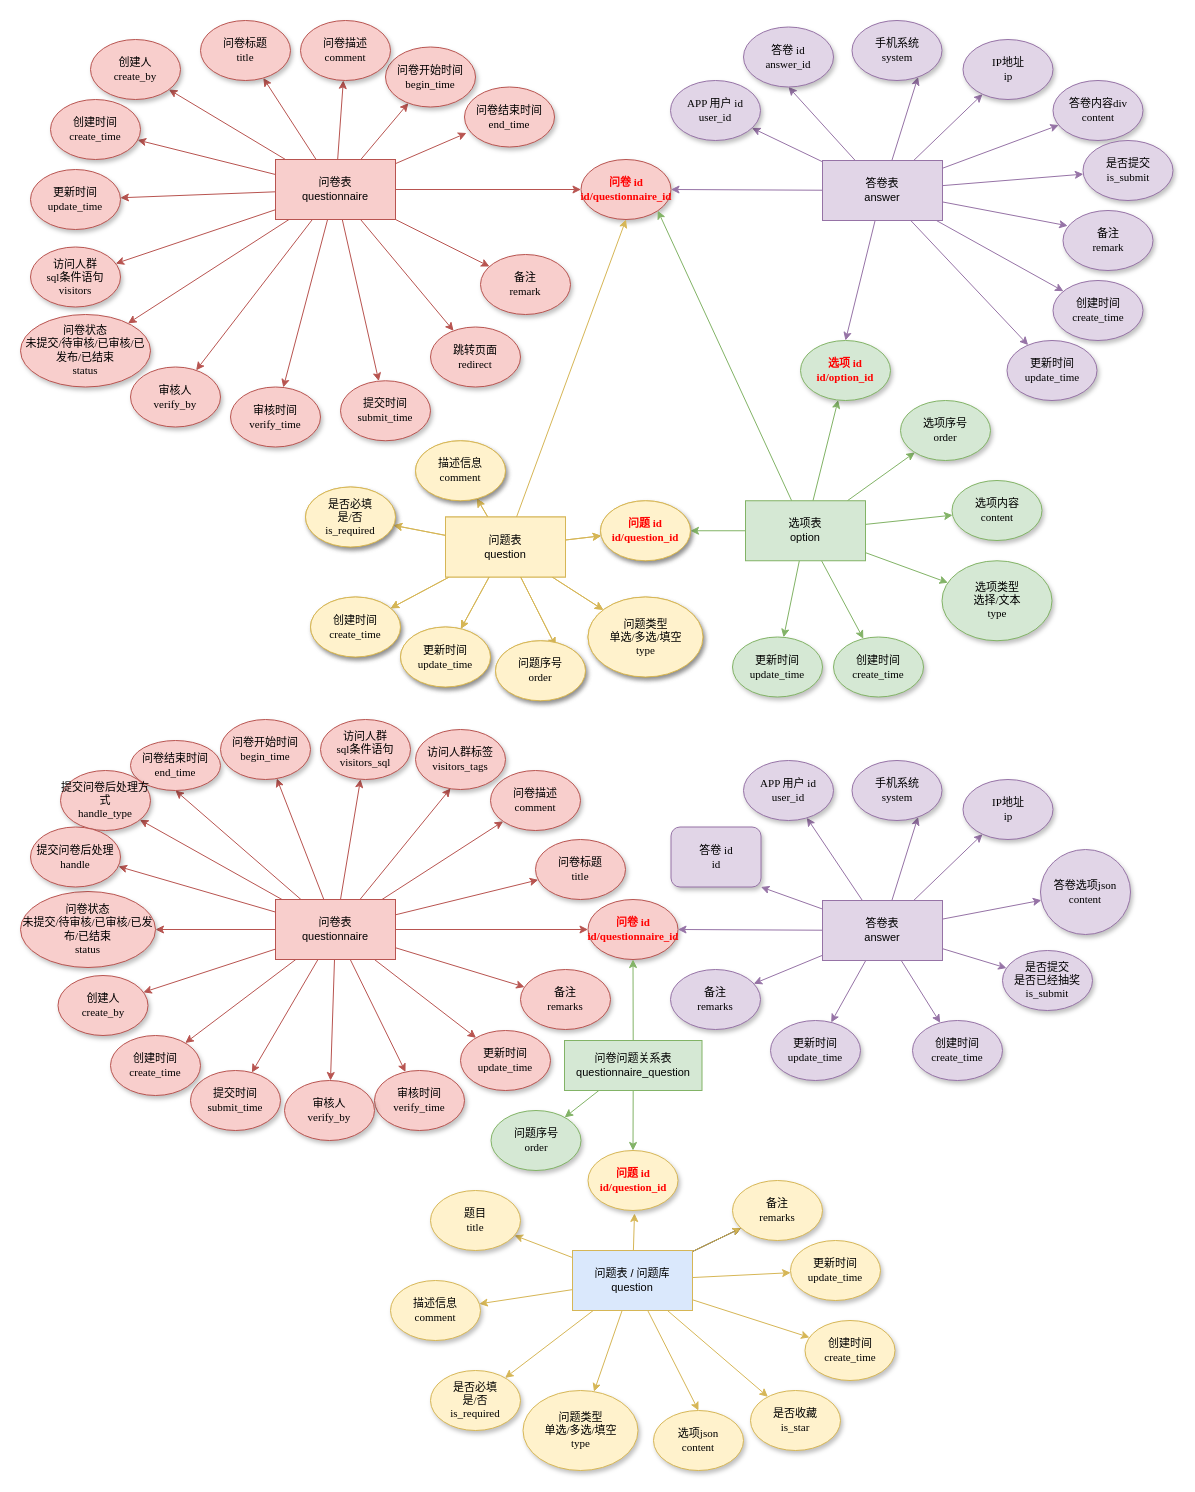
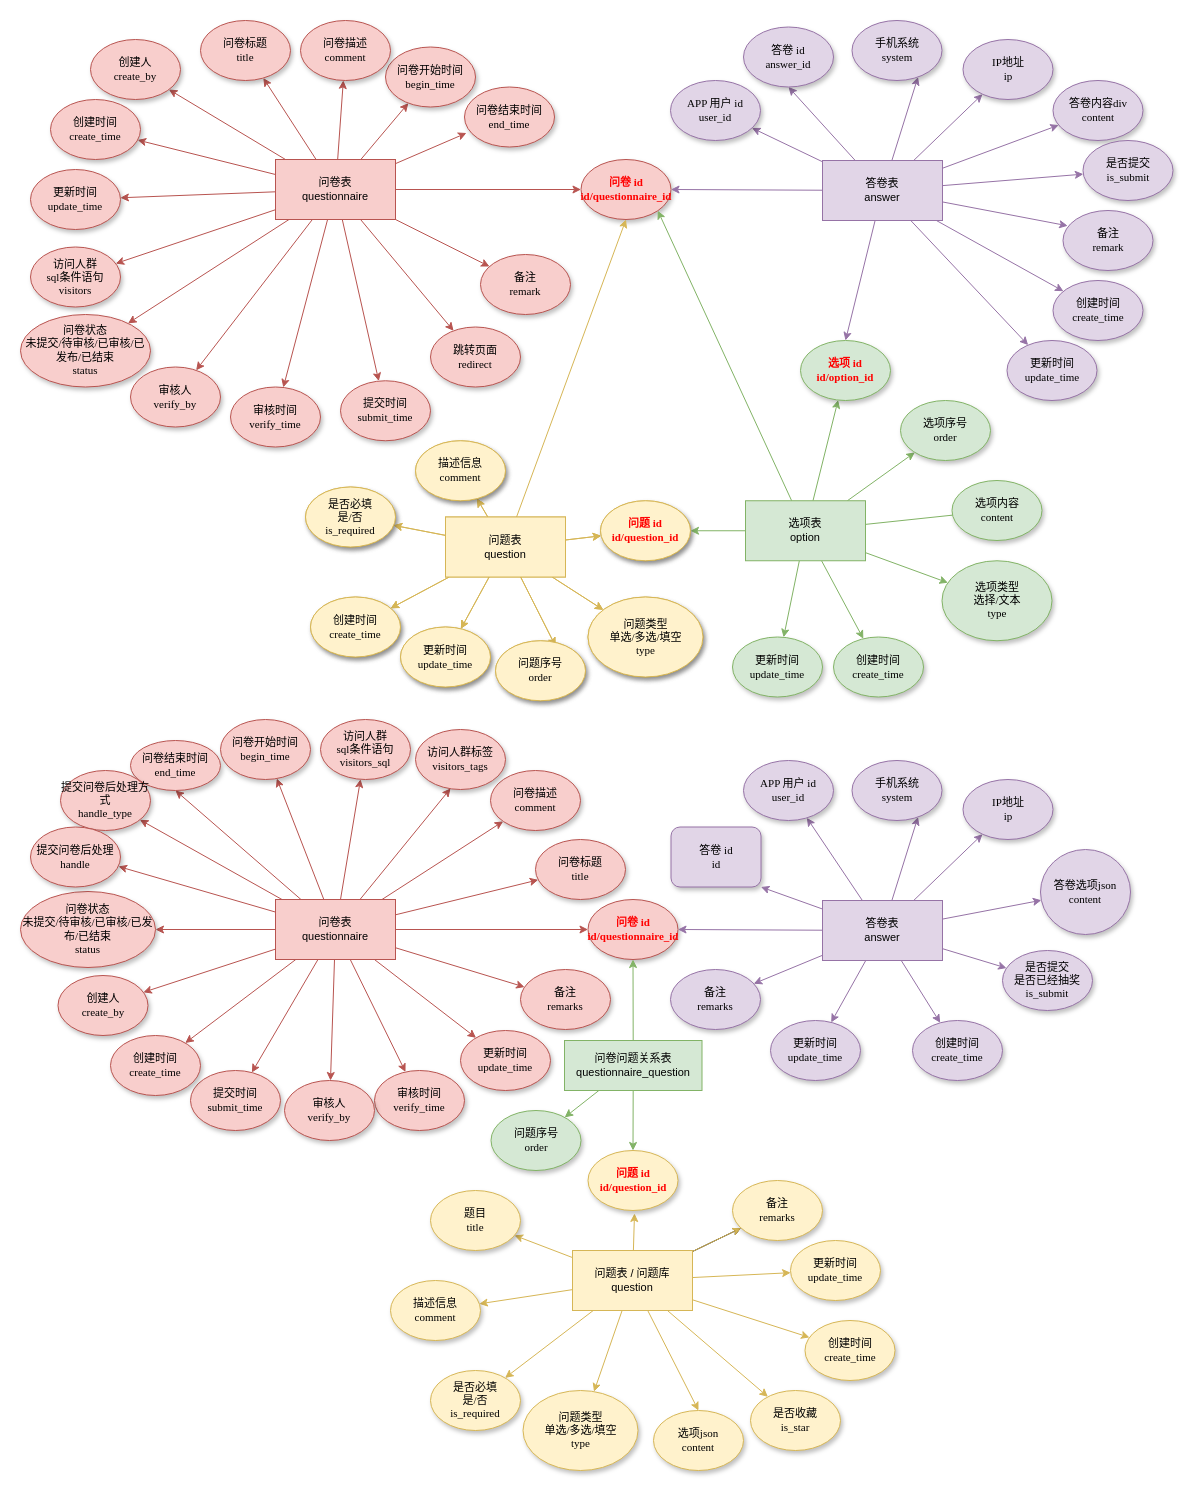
edge "选项表option" -> "选项内容 content": arrowhead classic -> none
node "问题表 / 问题库question": fillcolor #dae8fc -> #fff2cc
